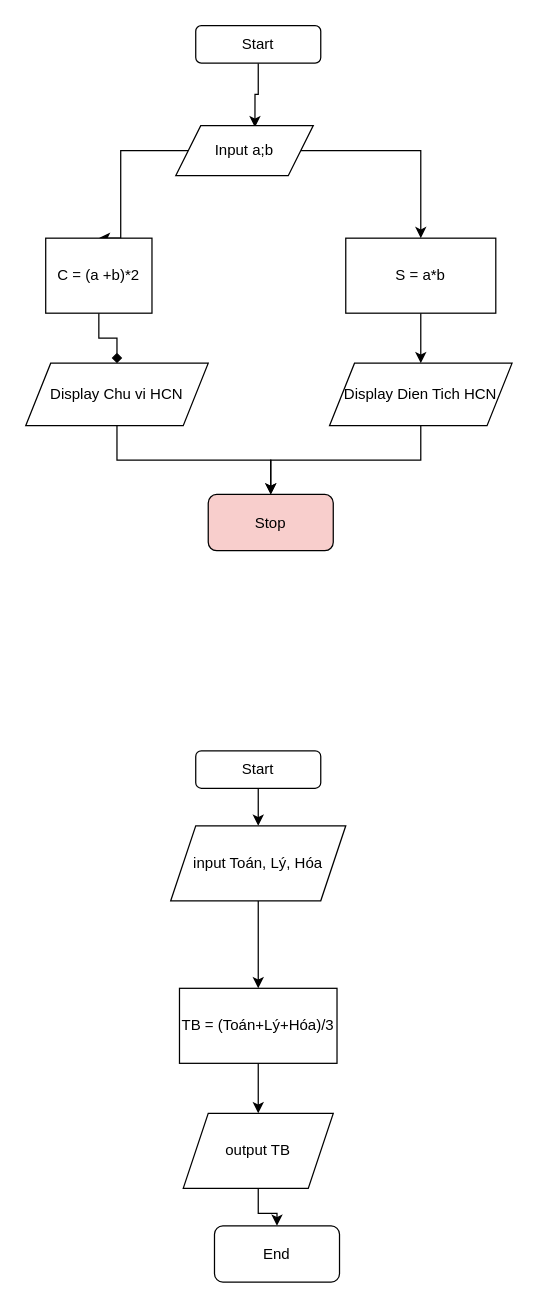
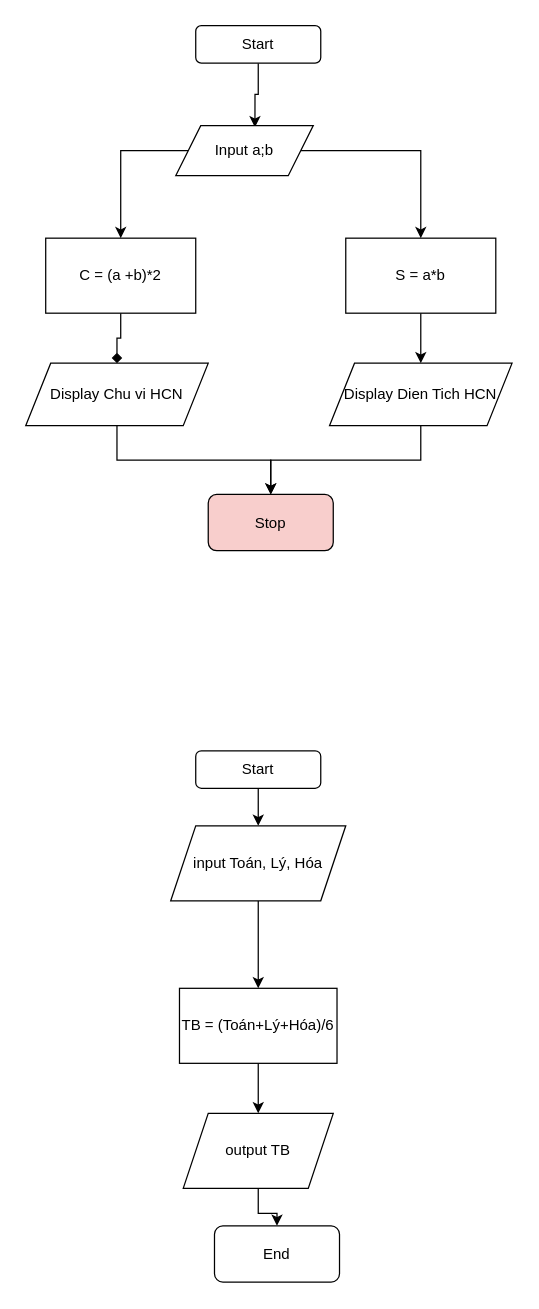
node "C = (a +b)*2": size 106x75 -> 150x75
node "TB = (Toán+Lý+Hóa)/3": label "TB = (Toán+Lý+Hóa)/3" -> "TB = (Toán+Lý+Hóa)/6"
